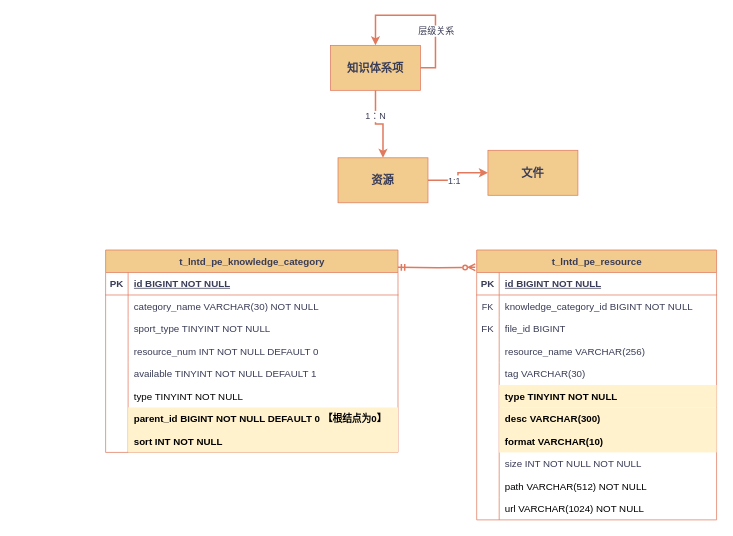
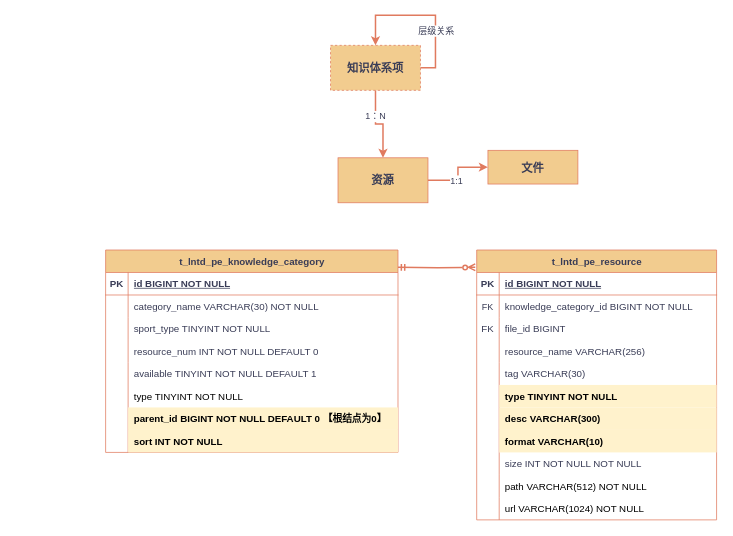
node "知识体系项": style solid -> dashed
node "文件": size 90x45 -> 90x34
